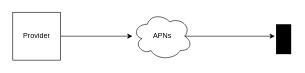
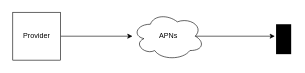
node "APNs": size 60x48 -> 72x48
